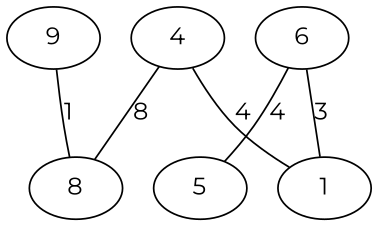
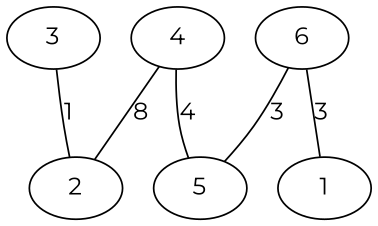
node "9": label "9" -> "3"
edge "6" -- "5": label "4" -> "3"
edge "4" -- "1": now "4" -- "5"
node "8": label "8" -> "2"
